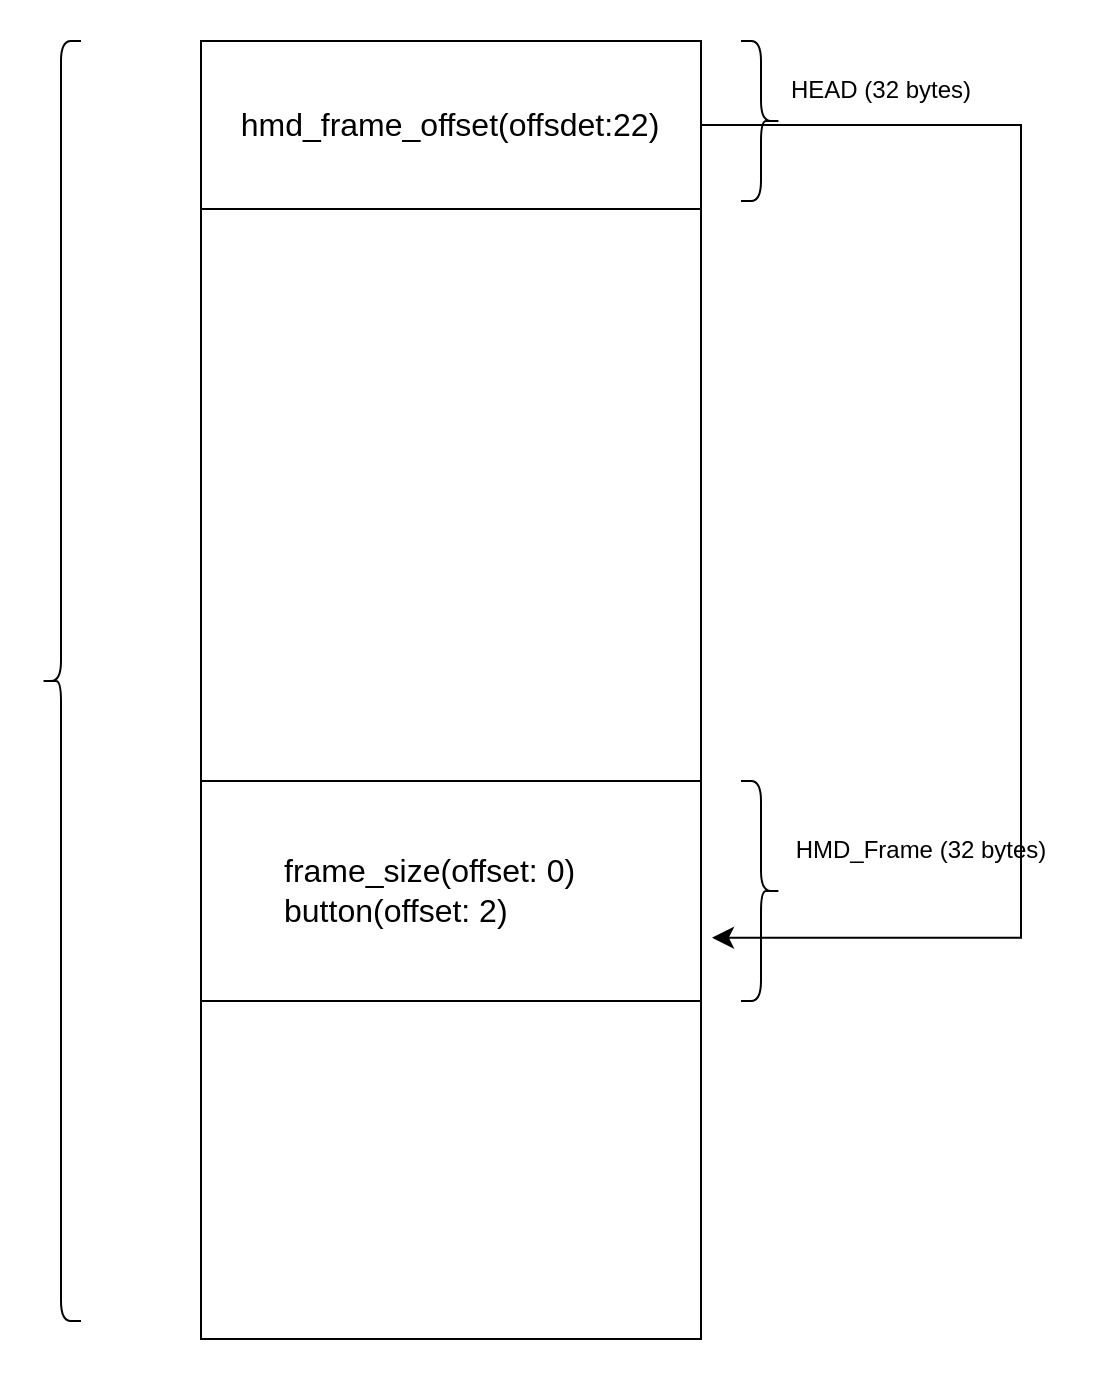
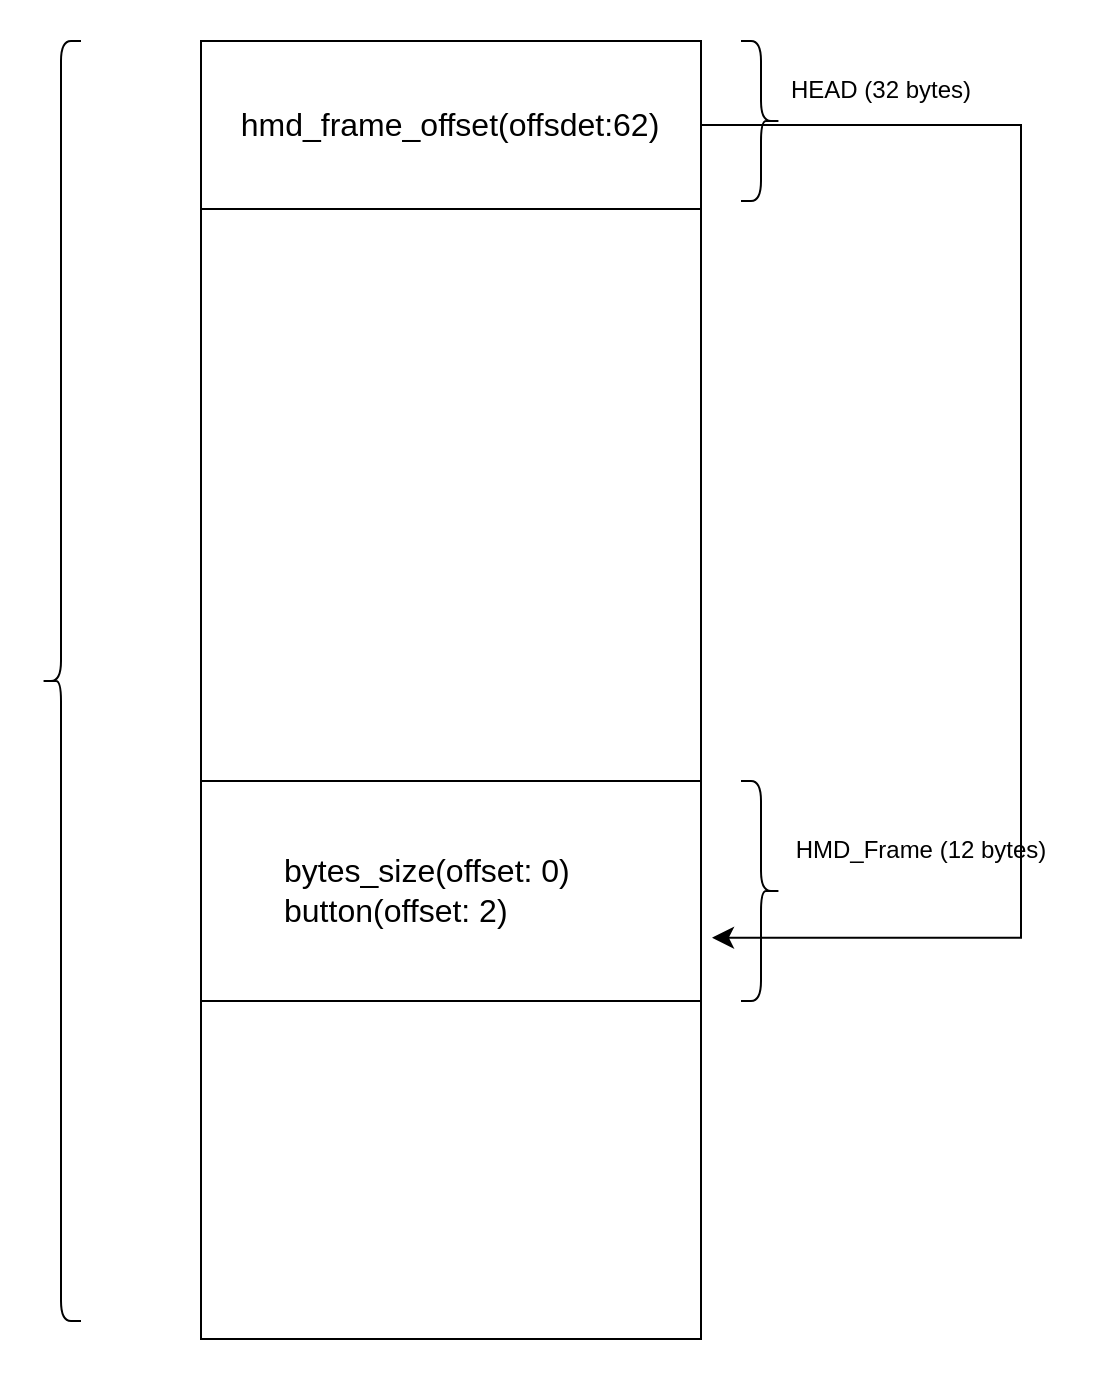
node "hmd_frame_offset(offsdet:22)": label "hmd_frame_offset(offsdet:22)" -> "hmd_frame_offset(offsdet:62)"
node "HMD_Frame (32 bytes)": label "HMD_Frame (32 bytes)" -> "HMD_Frame (12 bytes)"
node "frame_size(offset: 0) button(offset: 2)": label "frame_size(offset: 0) button(offset: 2)" -> "bytes_size(offset: 0) button(offset: 2)"
